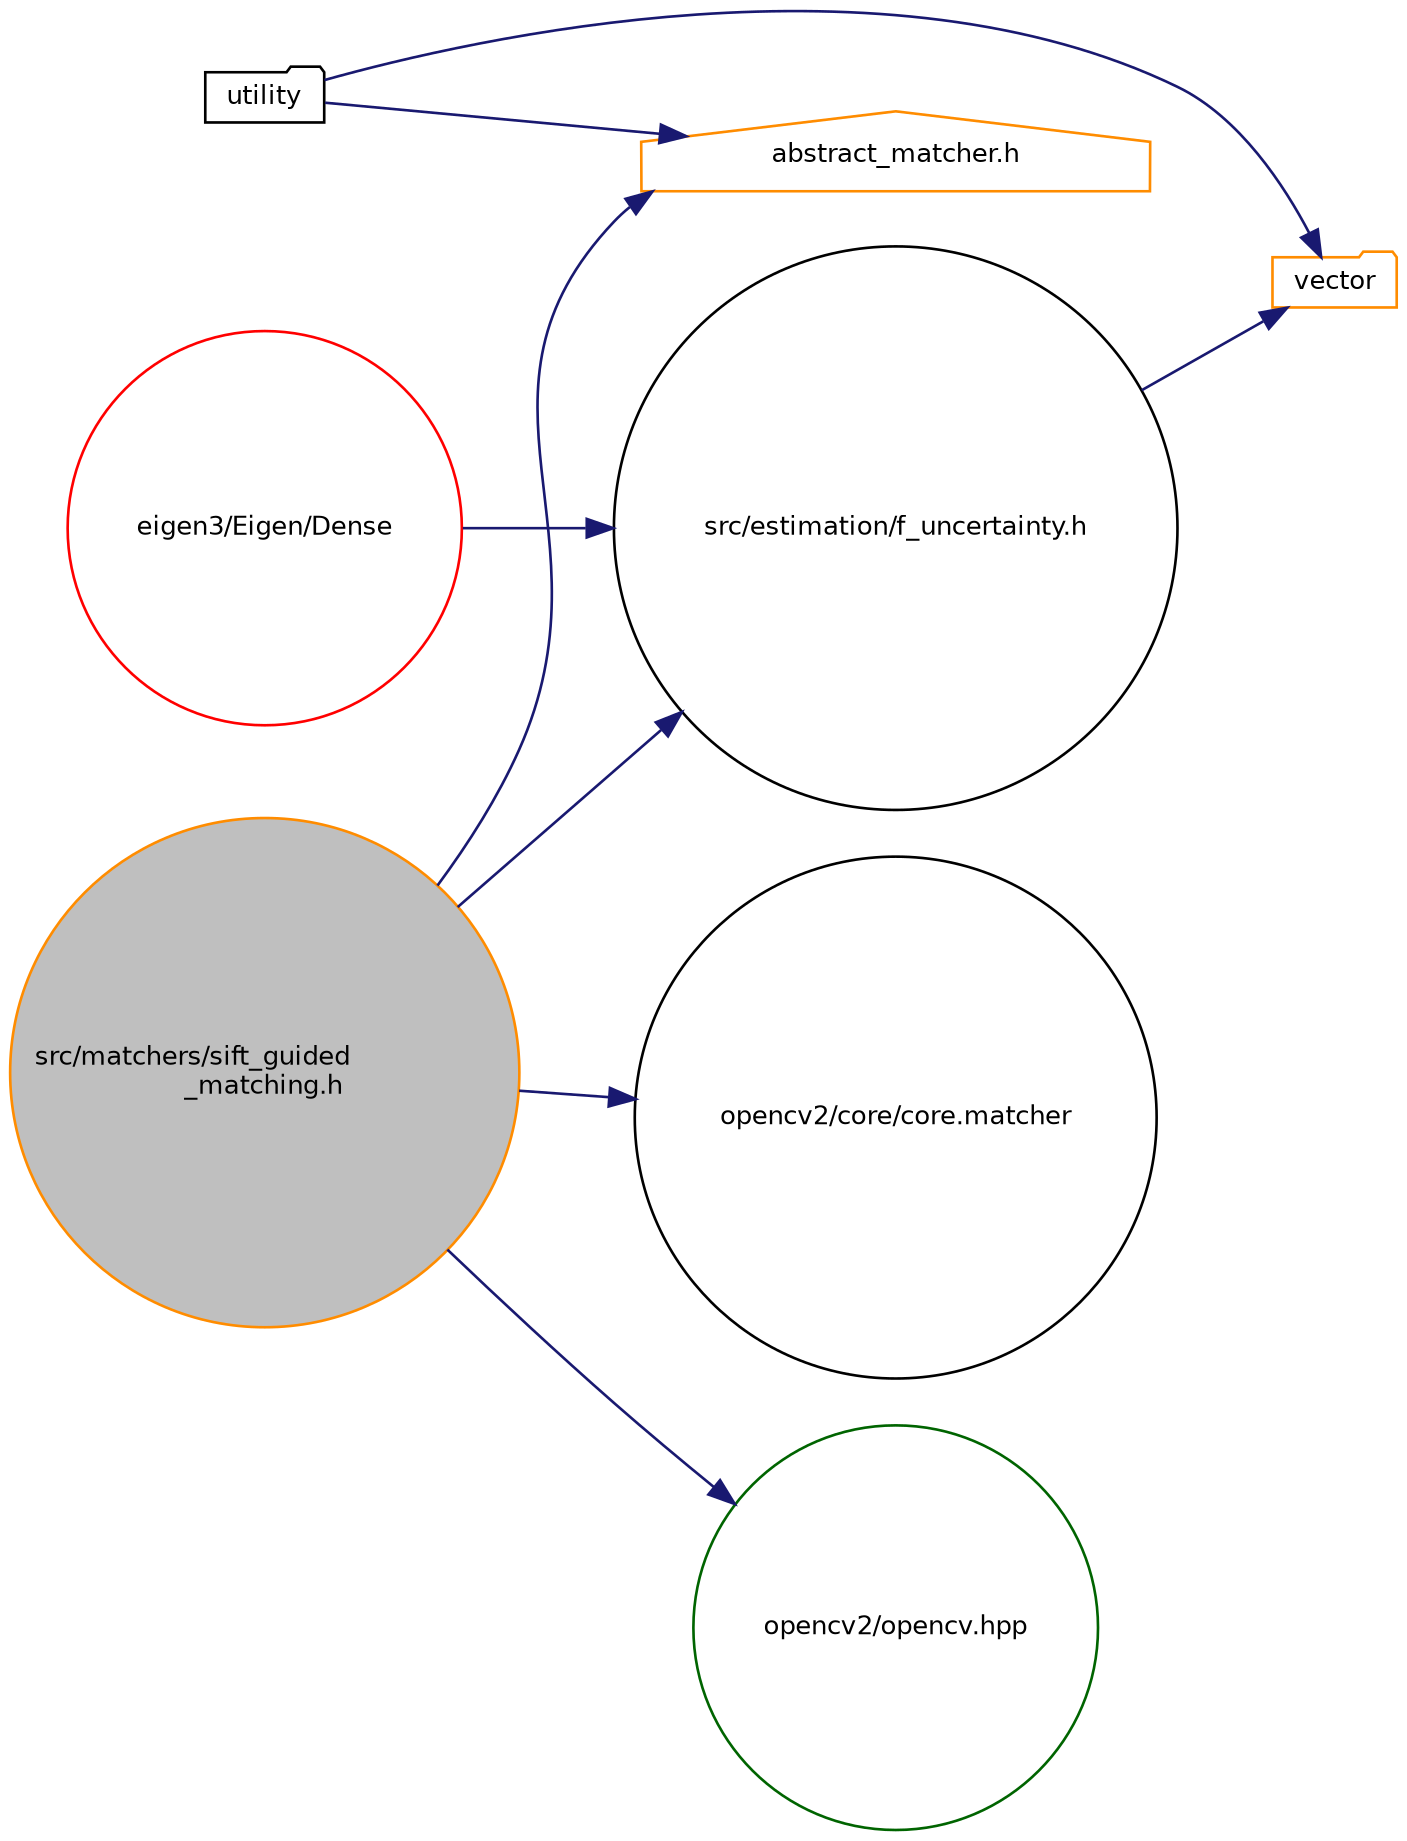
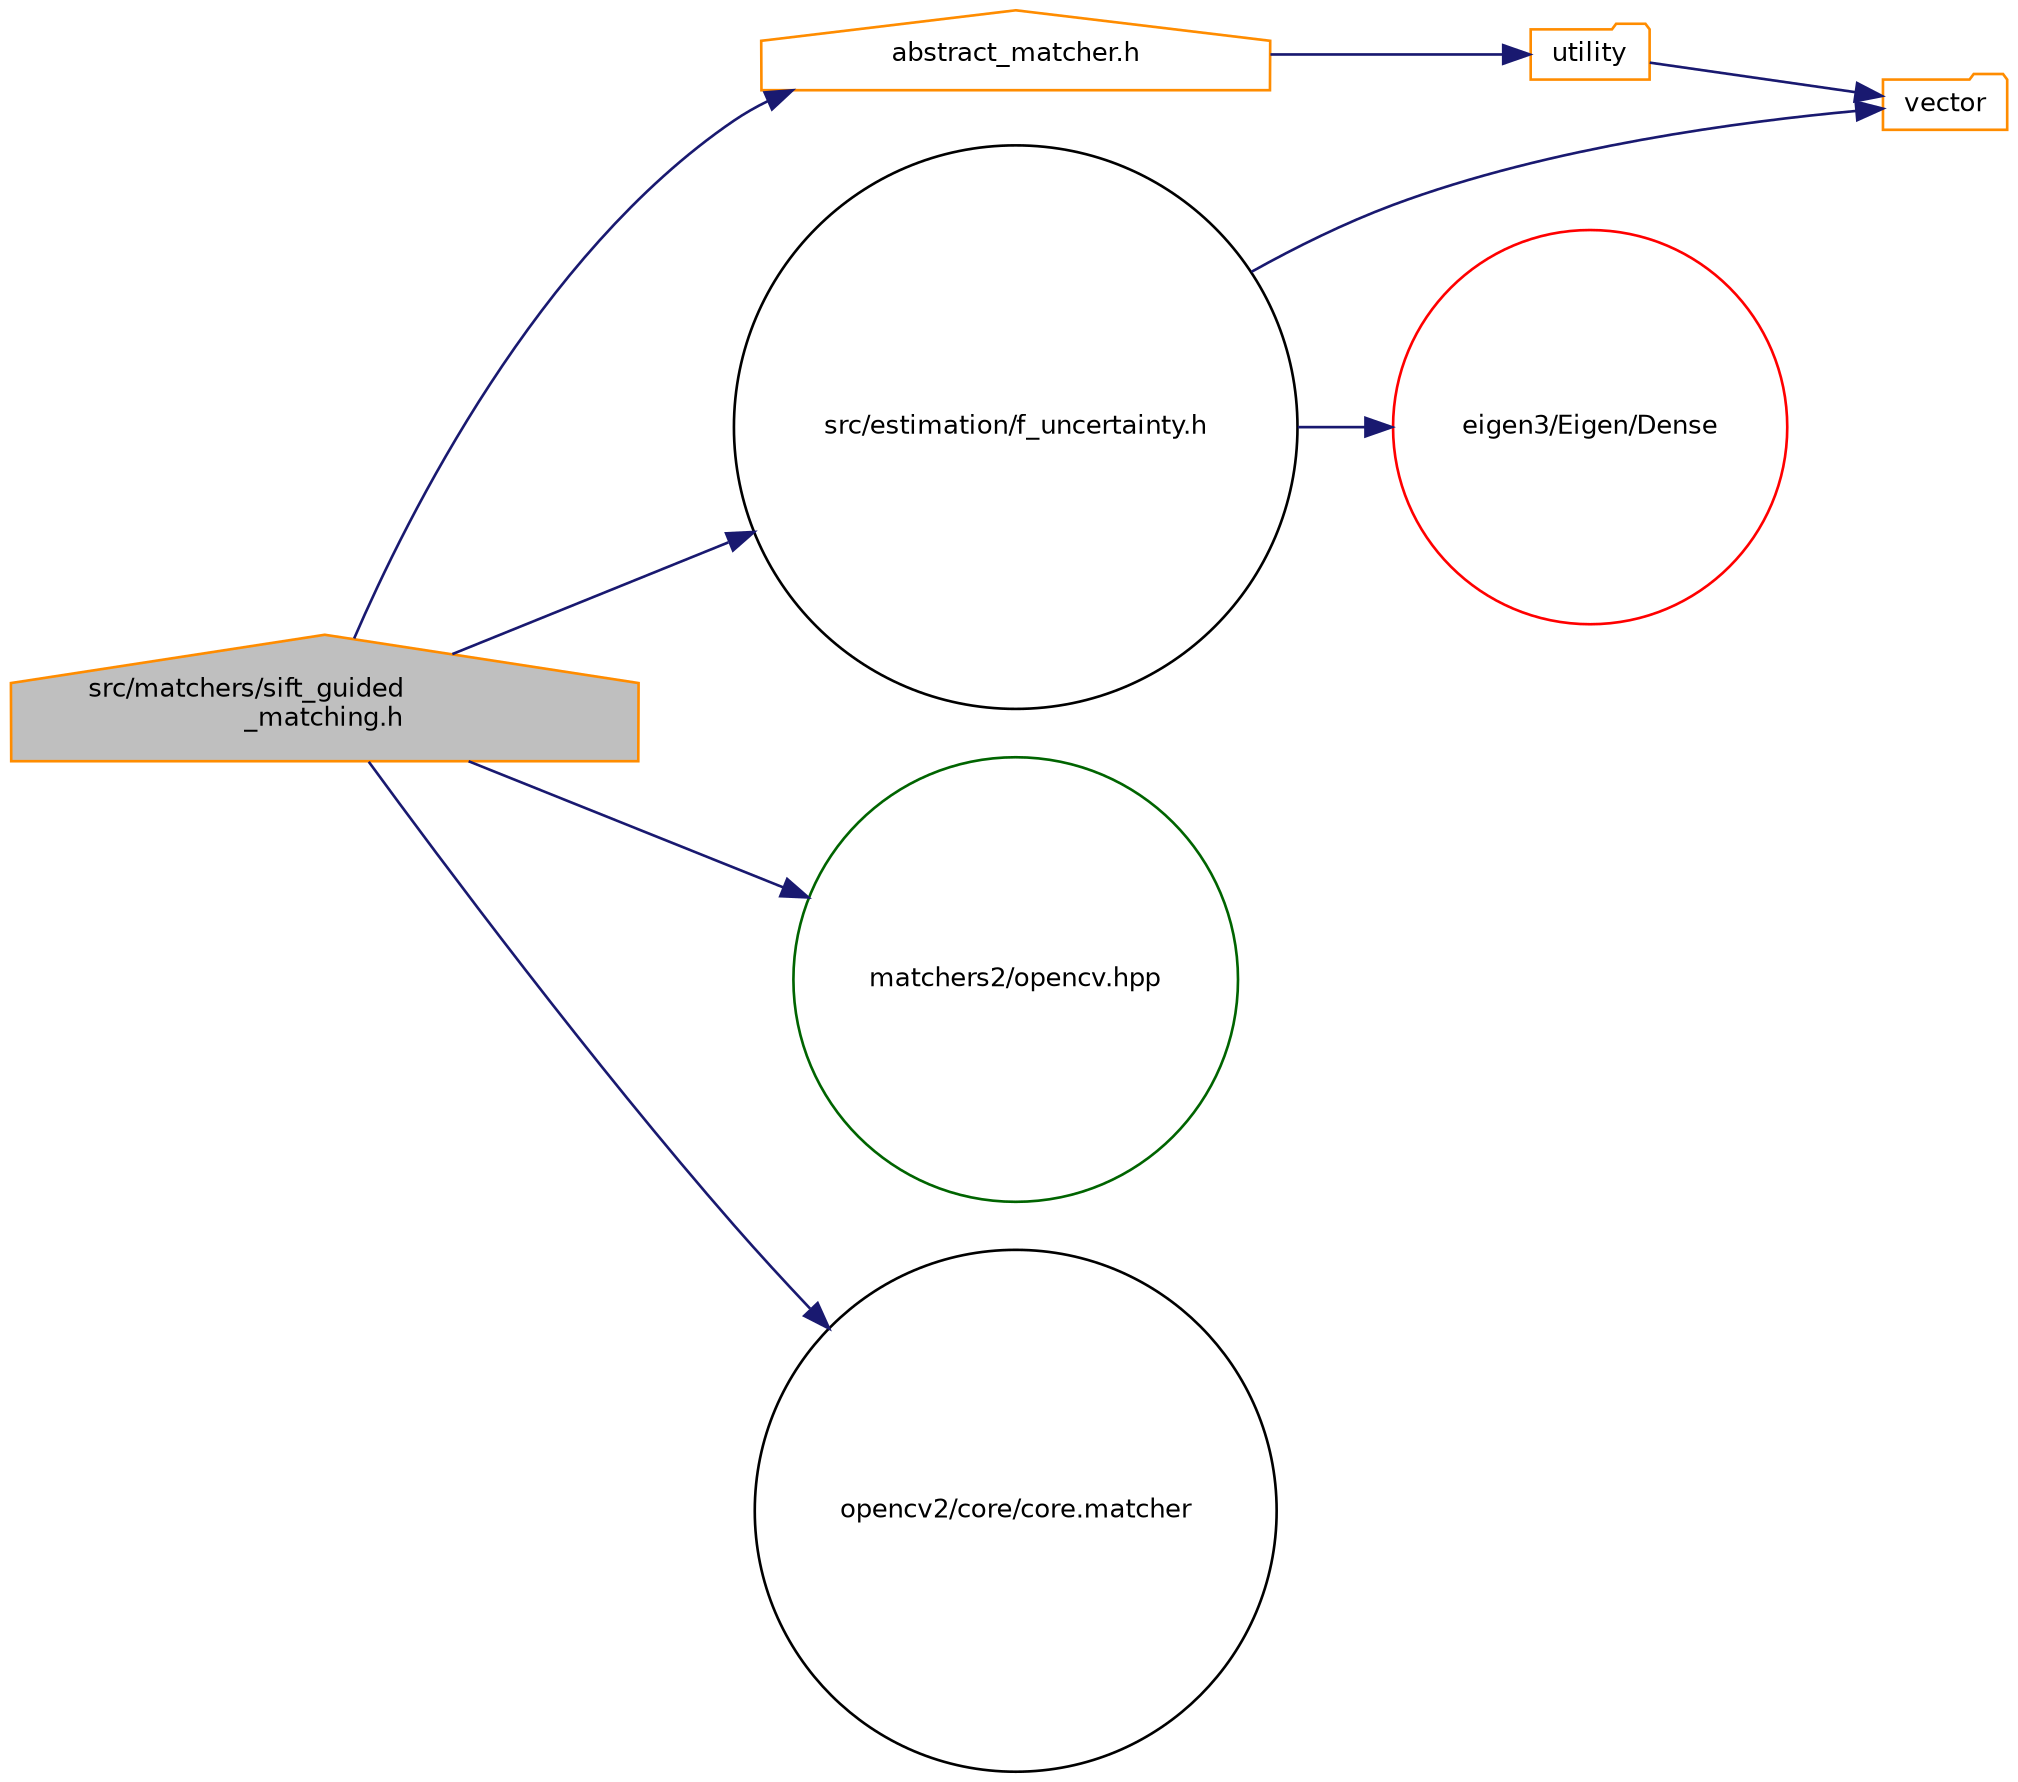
node "utility": color black -> darkorange
edge "utility" -> "abstract_matcher.h": reversed
edge "eigen3/Eigen/Dense" -> "src/estimation/f_uncertainty.h": reversed
node "src/matchers/sift_guided _matching.h": shape circle -> house
node "opencv2/opencv.hpp": label "opencv2/opencv.hpp" -> "matchers2/opencv.hpp"
